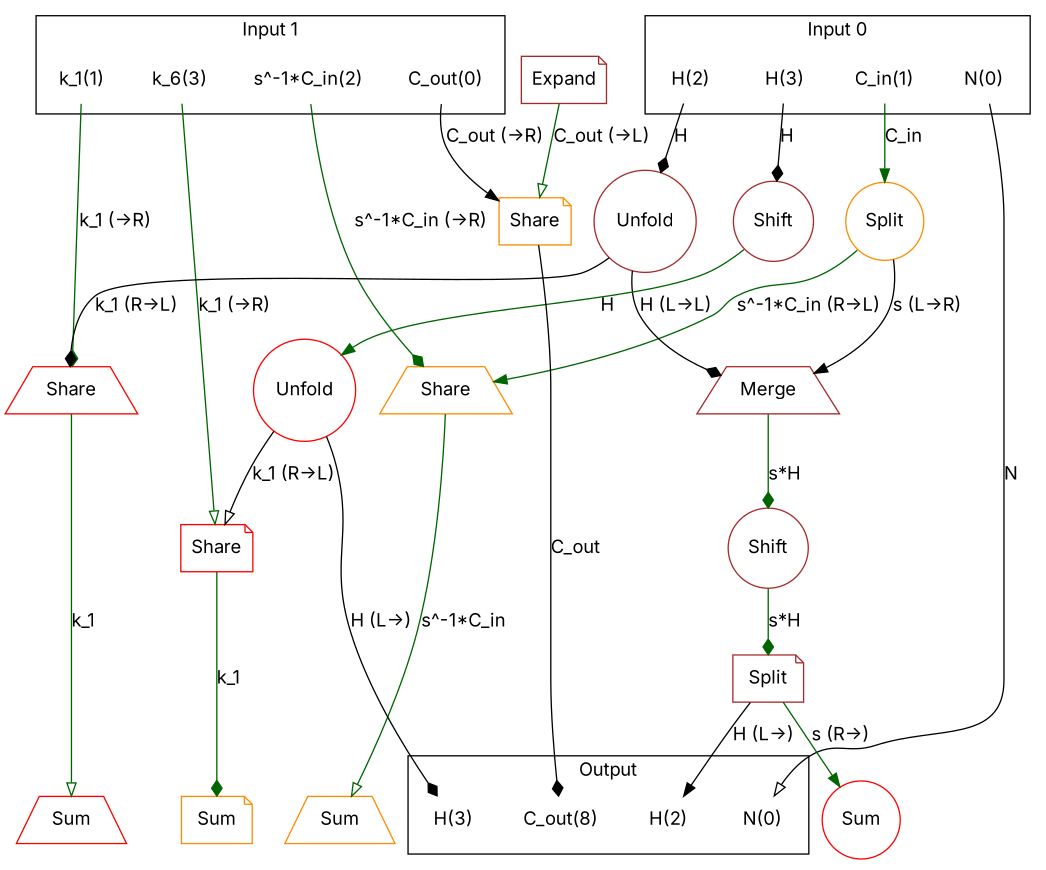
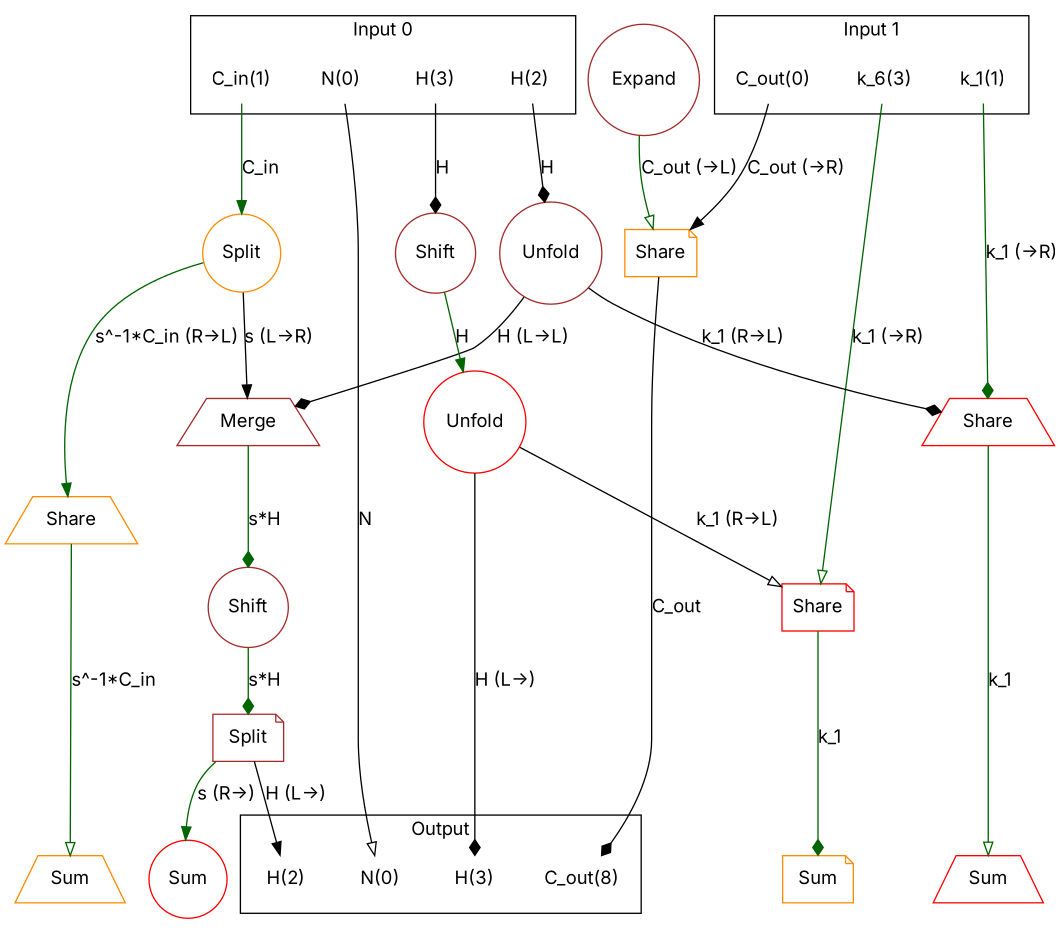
node "s^-1*C_in(2)": removed
node "Expand": shape note -> circle
